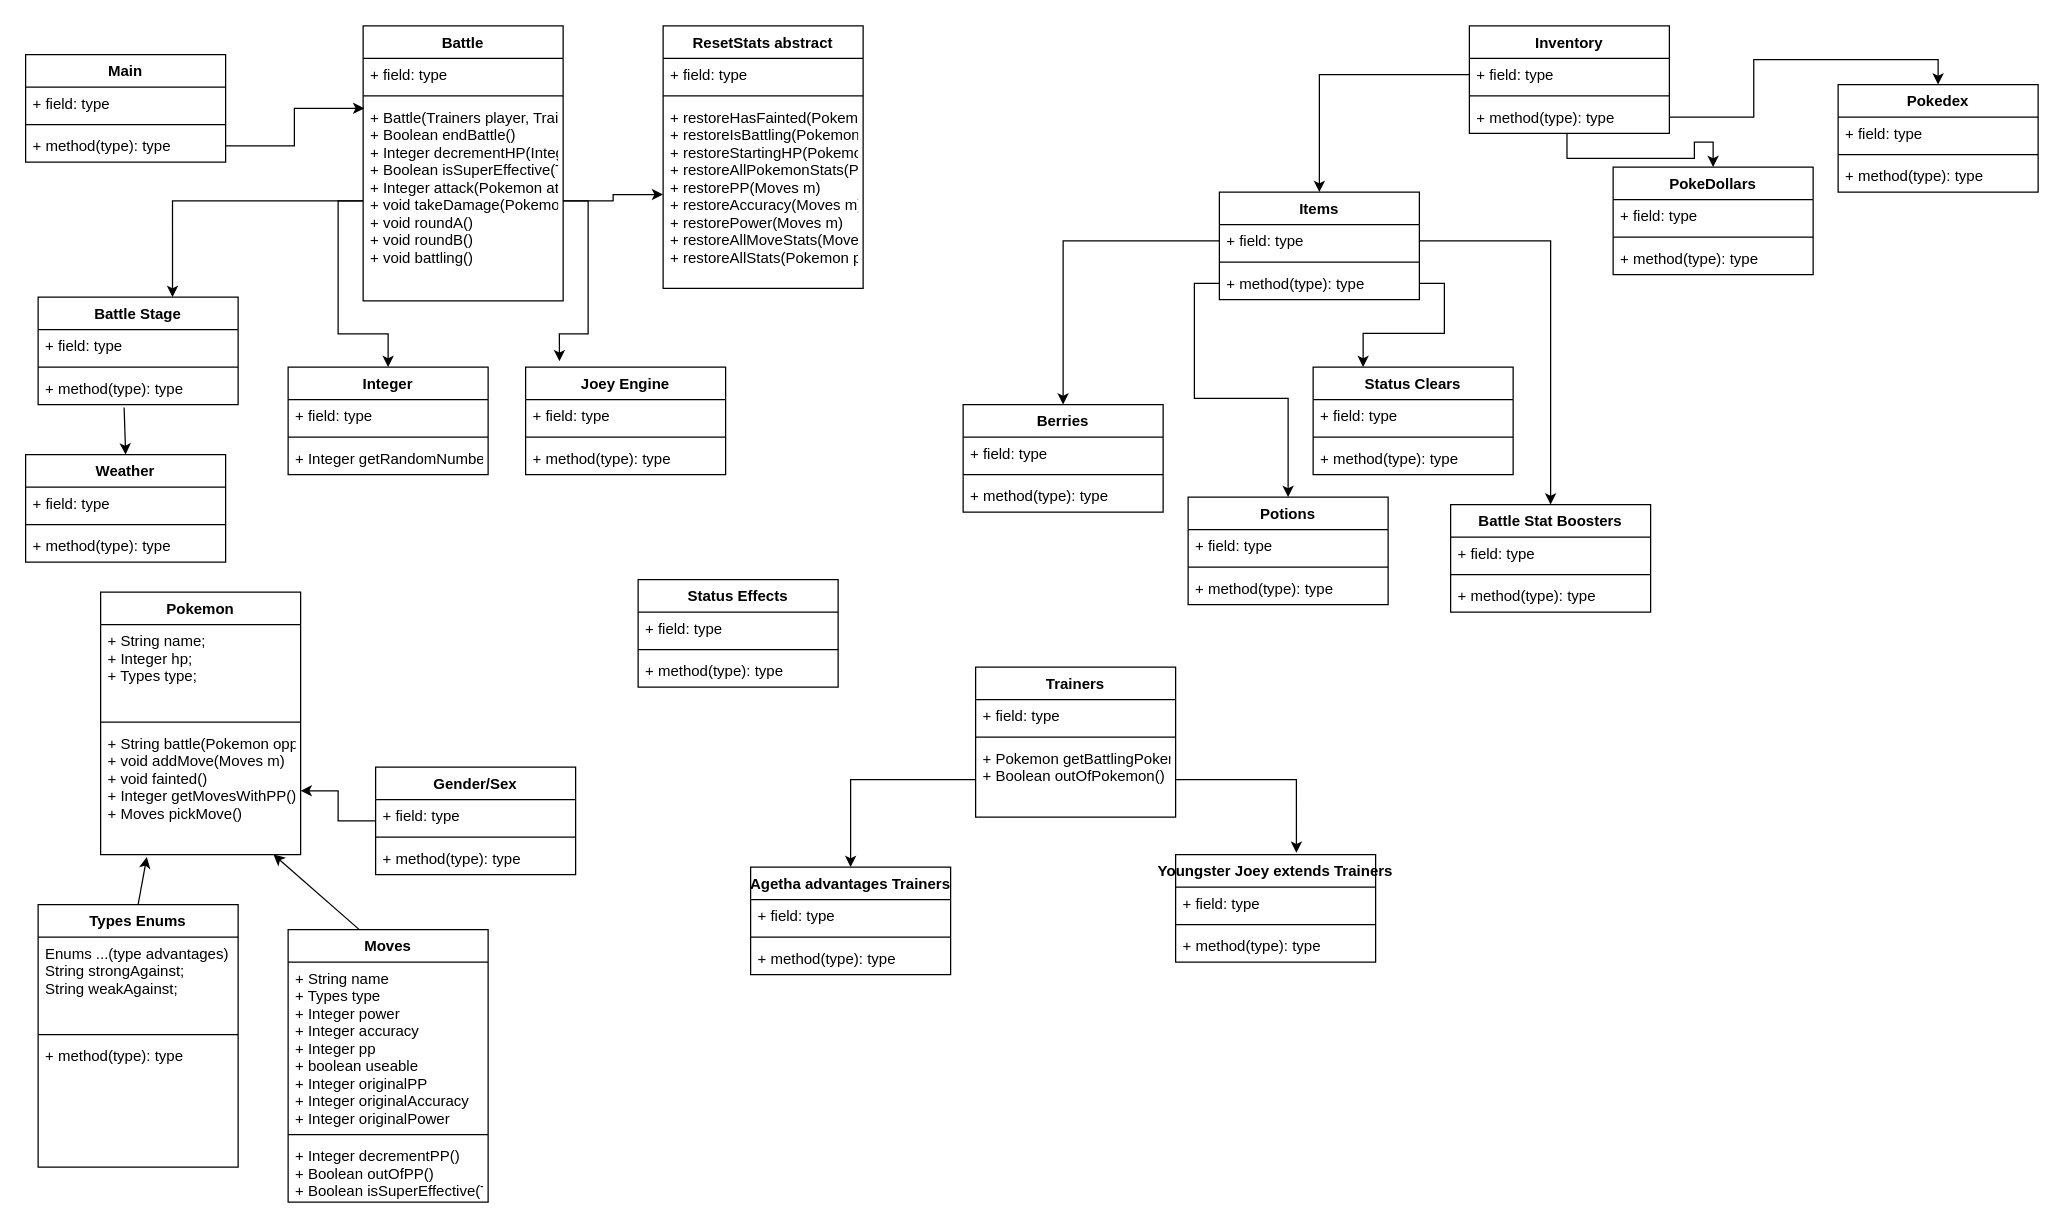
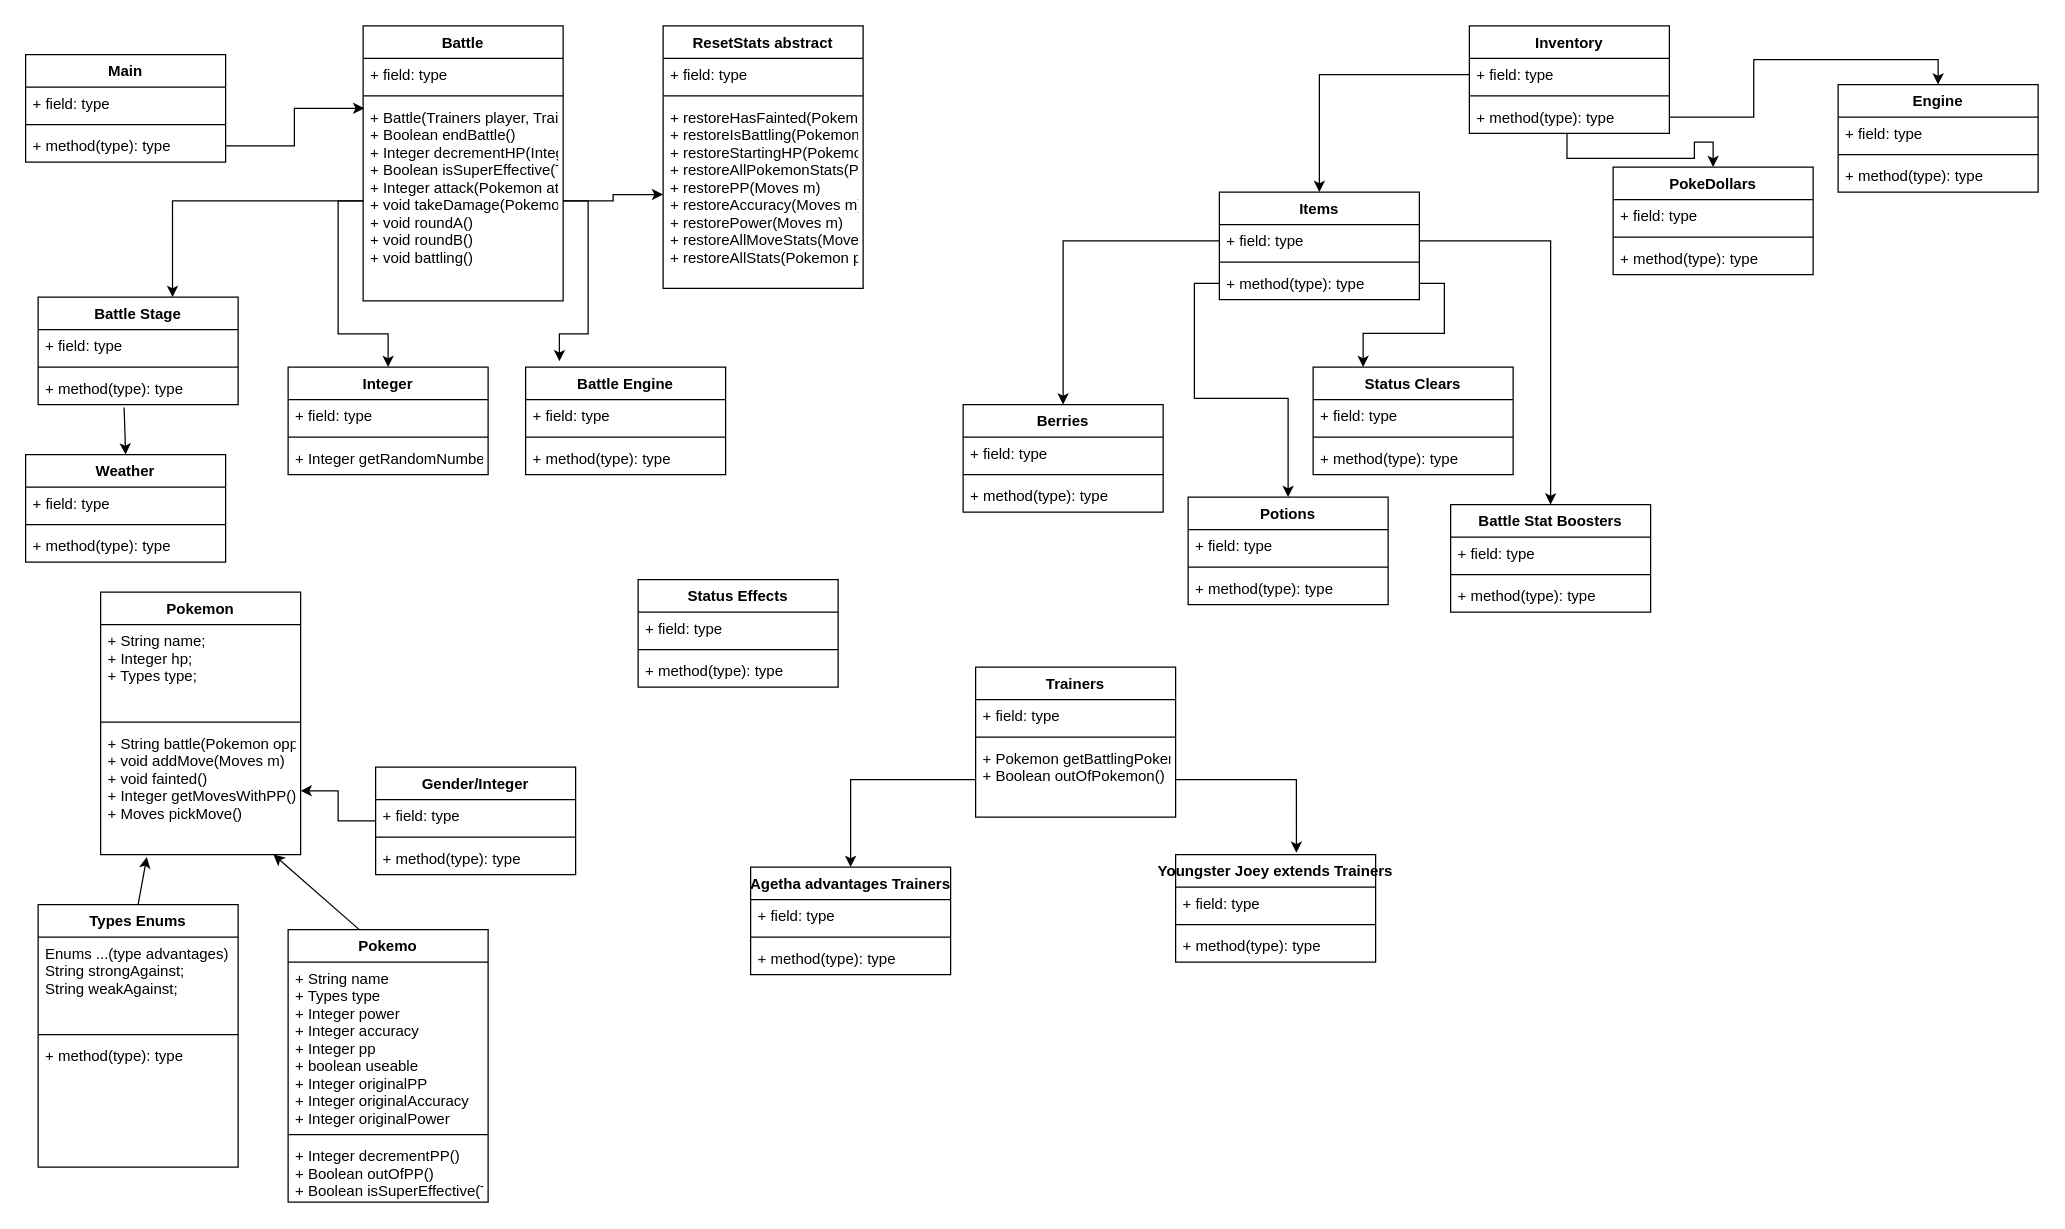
node "Pokedex": label "Pokedex" -> "Engine"
node "Joey Engine": label "Joey Engine" -> "Battle Engine"
node "Gender/Sex": label "Gender/Sex" -> "Gender/Integer"
node "Moves": label "Moves" -> "Pokemo"
